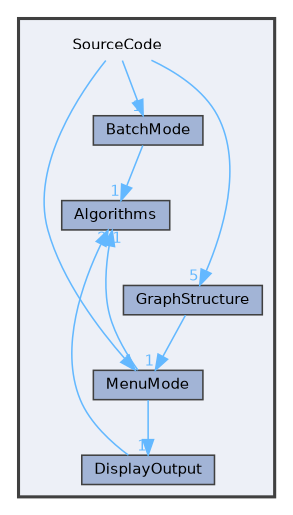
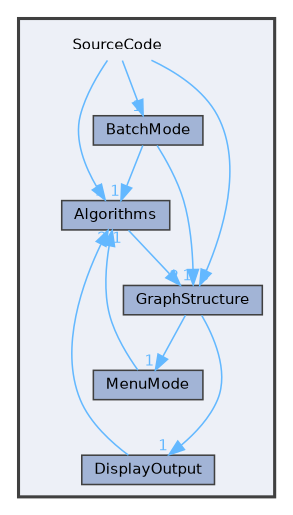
edge "BatchMode" -> "GraphStructure": added
edge "SourceCode" -> "MenuMode": now "SourceCode" -> "Algorithms"
edge "Algorithms" -> "GraphStructure": added
edge "MenuMode" -> "DisplayOutput": now "GraphStructure" -> "DisplayOutput"
